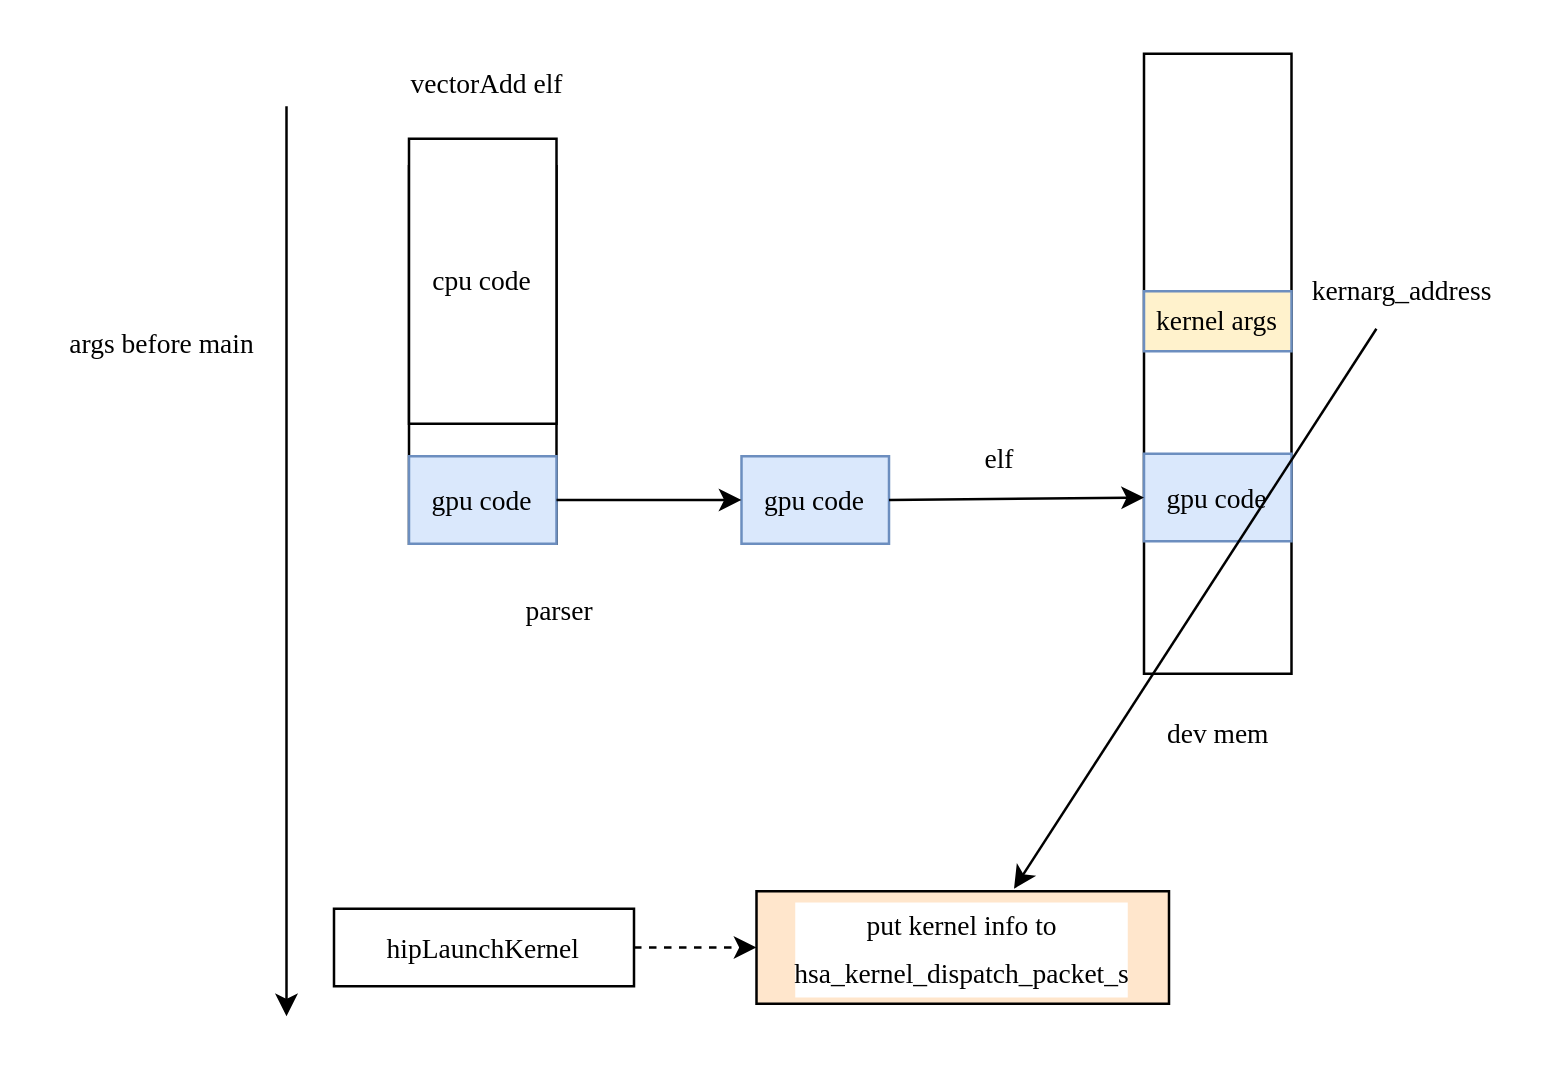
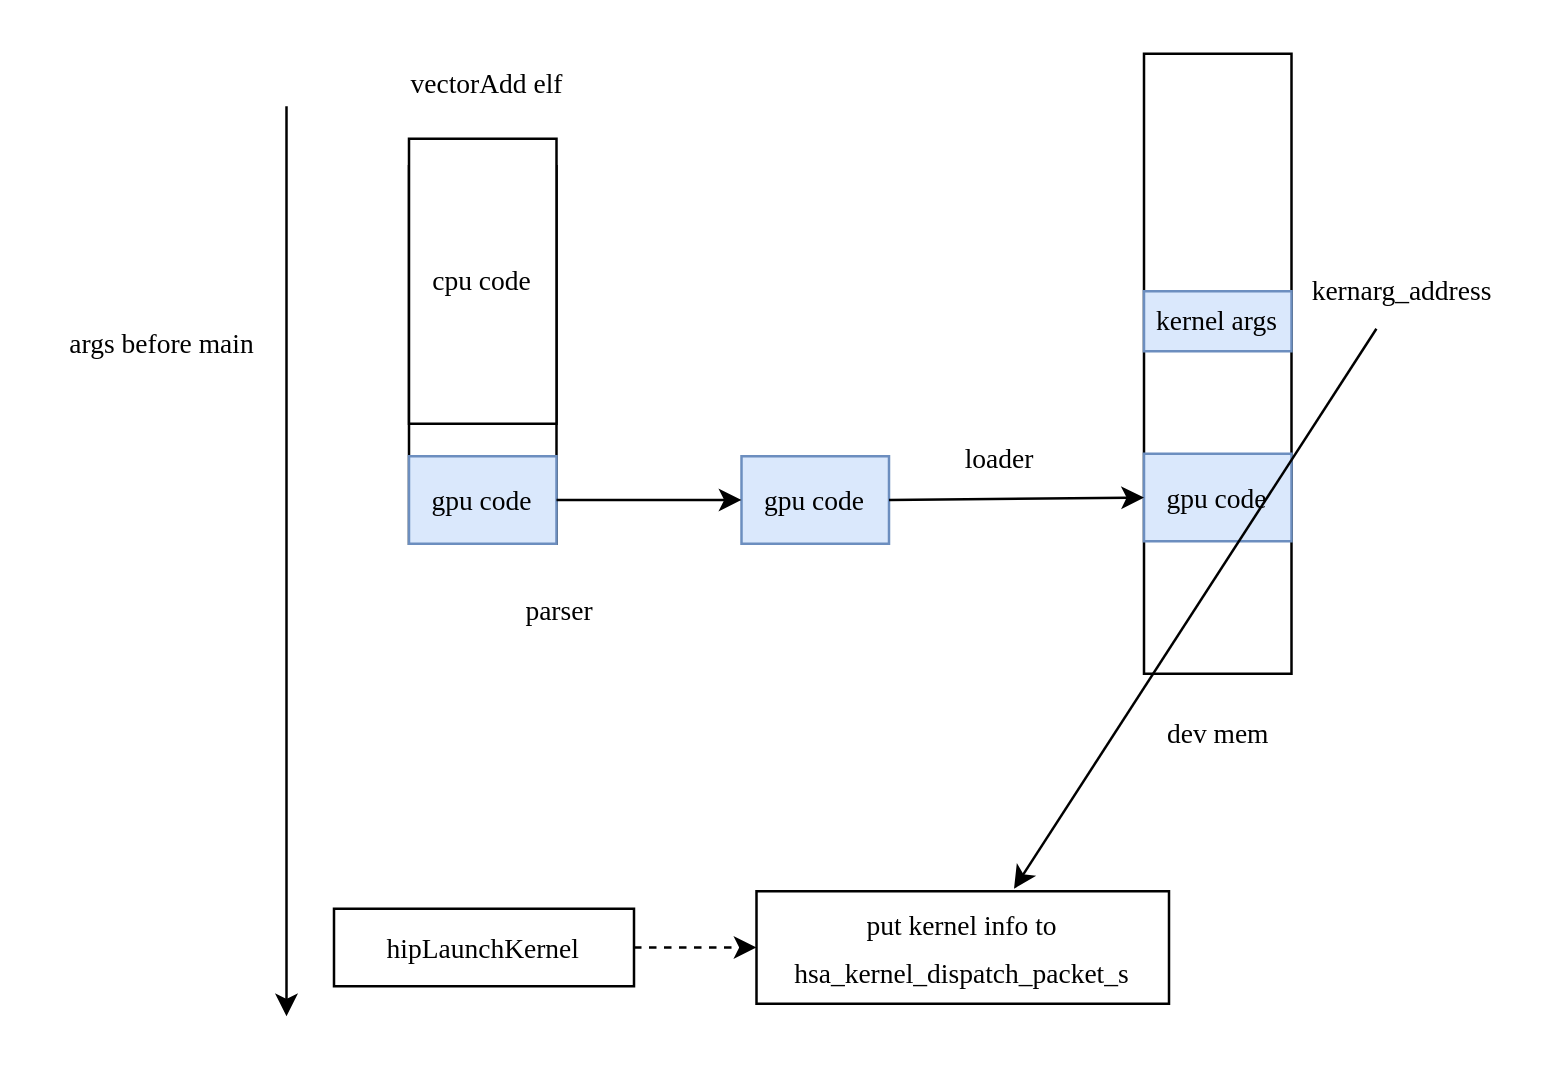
node "kernel args": fillcolor #fff2cc -> #dae8fc
node "elf": label "elf" -> "loader"
node "put kernel info tohsa_kernel_dispatch_packet_s": fillcolor #ffe6cc -> #ffffff
